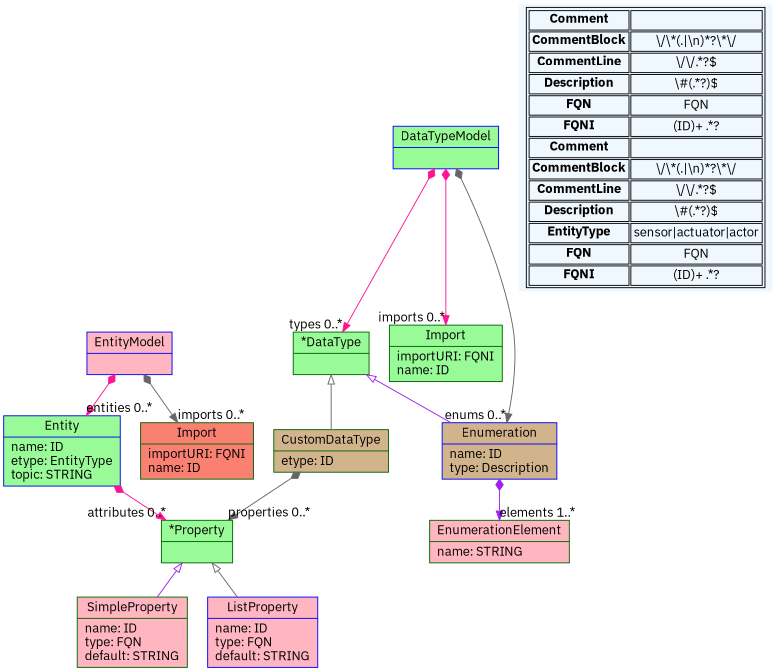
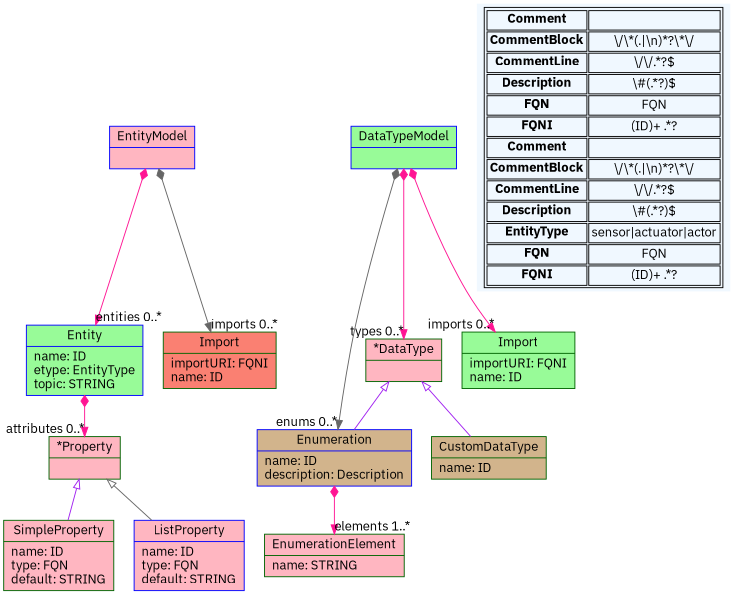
node "*DataType": fillcolor palegreen -> lightpink
edge "CustomDataType" -> "*DataType": color gray40 -> purple
node "CustomDataType": text "etype: ID" -> "name: ID"
node "Enumeration": text "type: Description" -> "description: Description"
edge "CustomDataType" -- "*Property": removed
edge "Enumeration" -- "EnumerationElement": color purple -> deeppink
node "*Property": fillcolor palegreen -> lightpink
